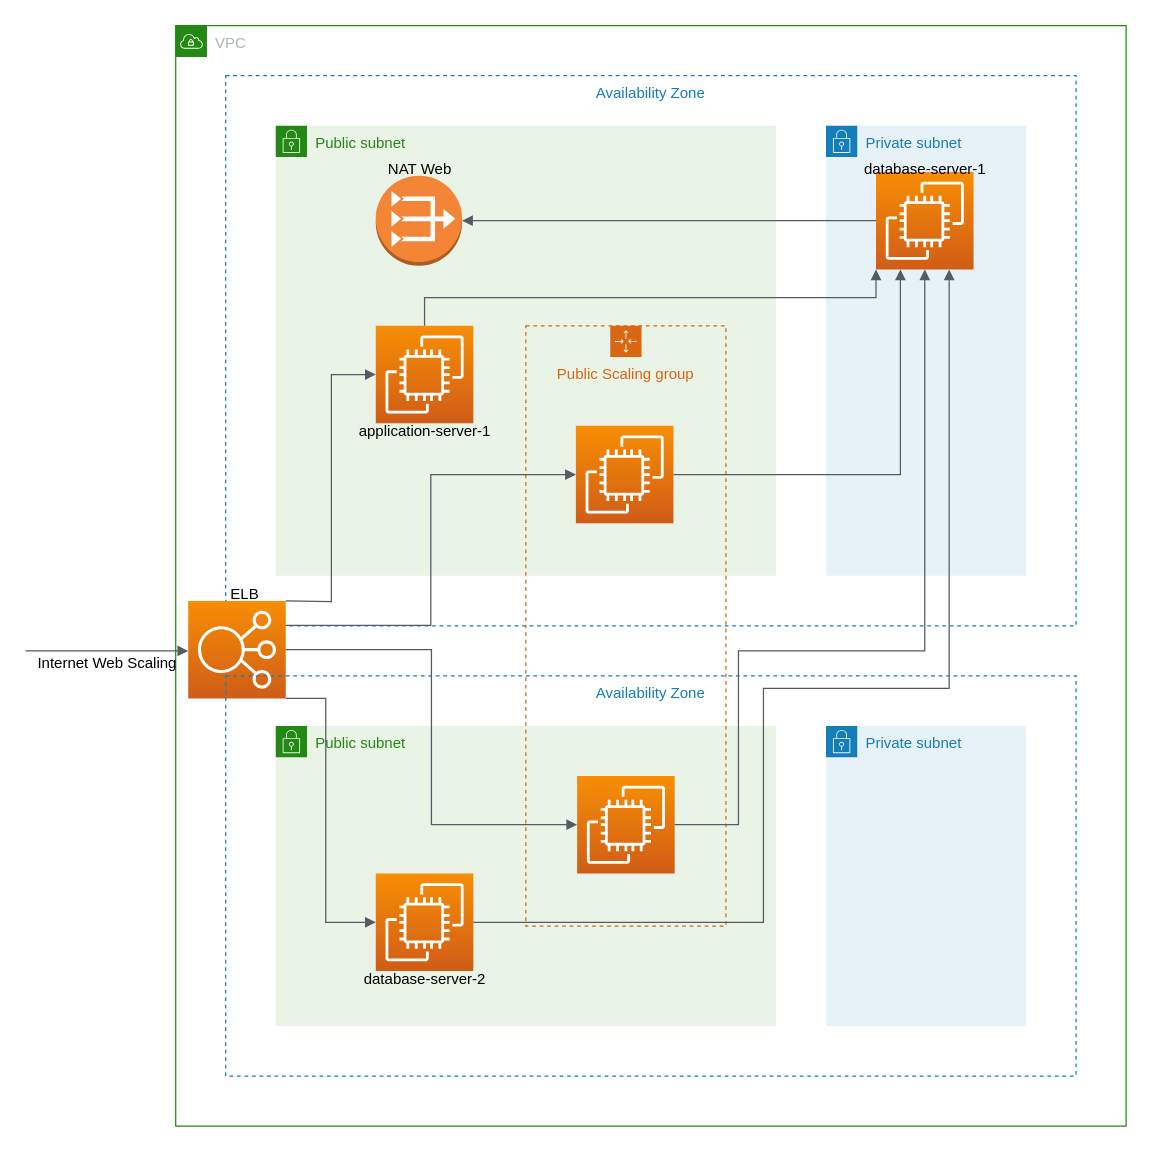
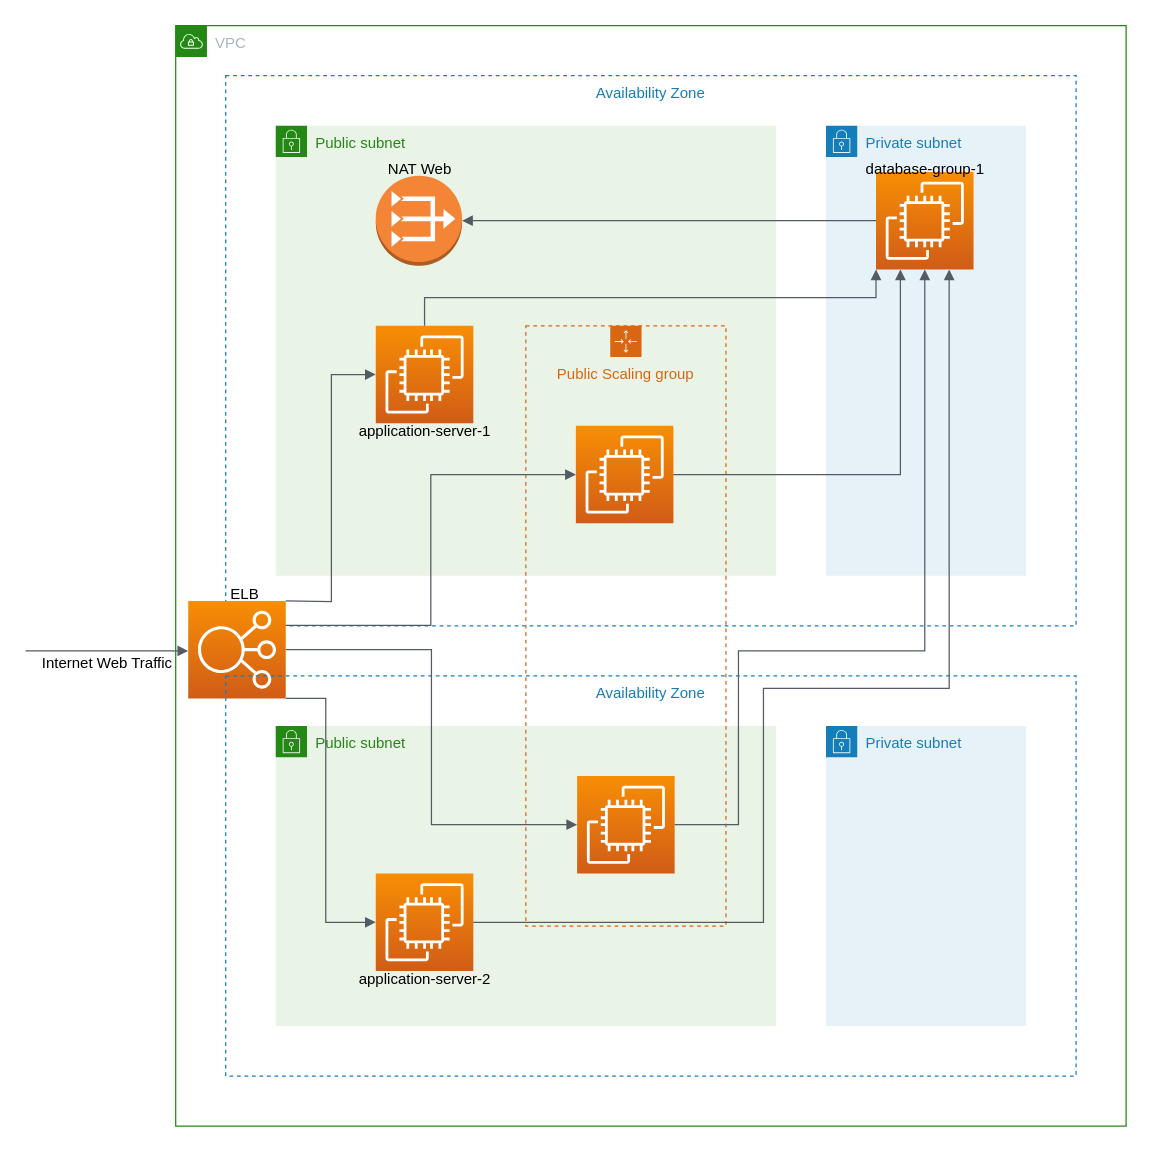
node "database-server-1": label "database-server-1" -> "database-group-1"
node "Internet Web Scaling": label "Internet Web Scaling" -> "Internet Web Traffic"
node "database-server-2": label "database-server-2" -> "application-server-2"
